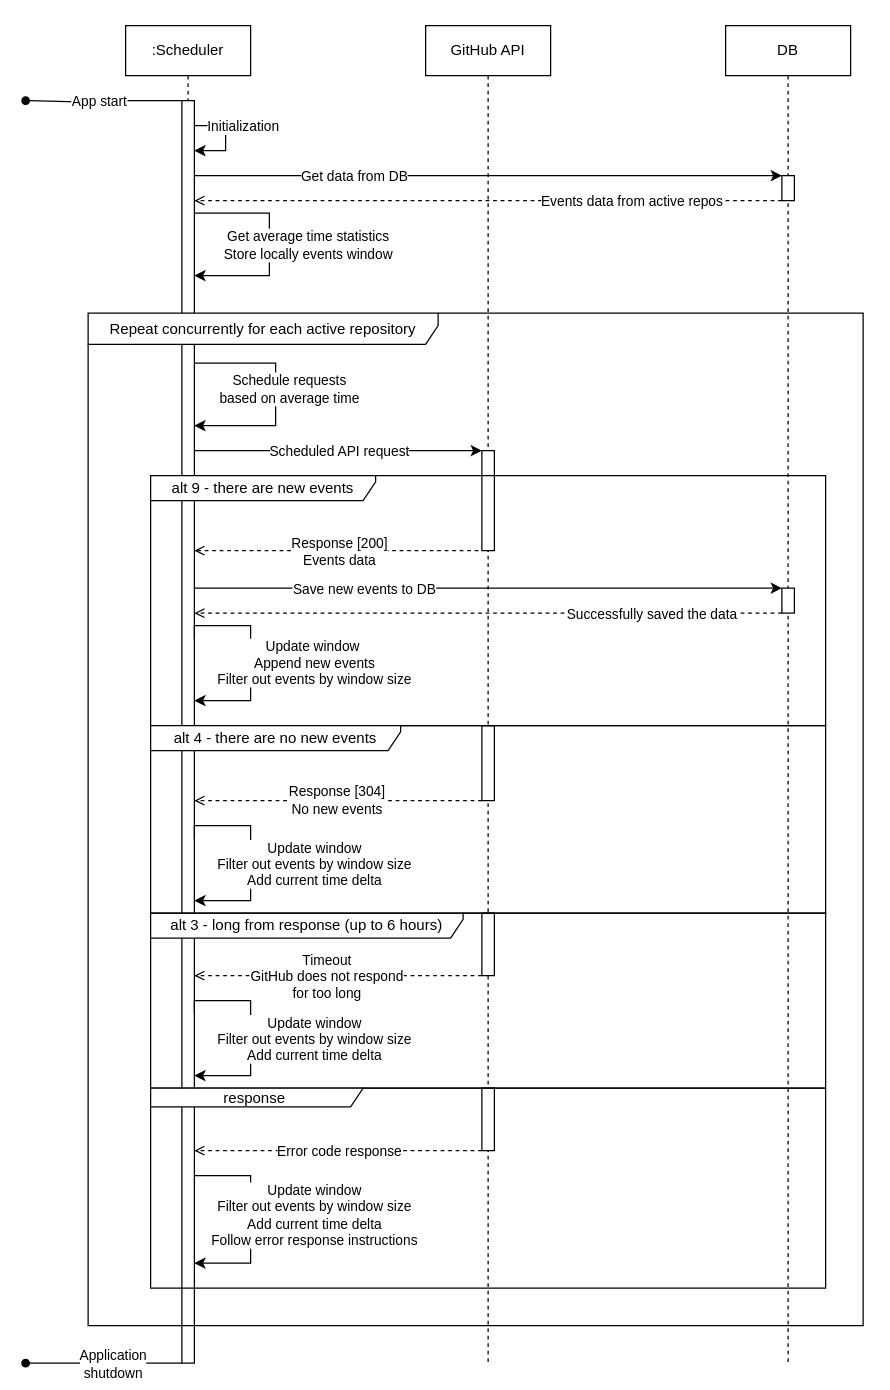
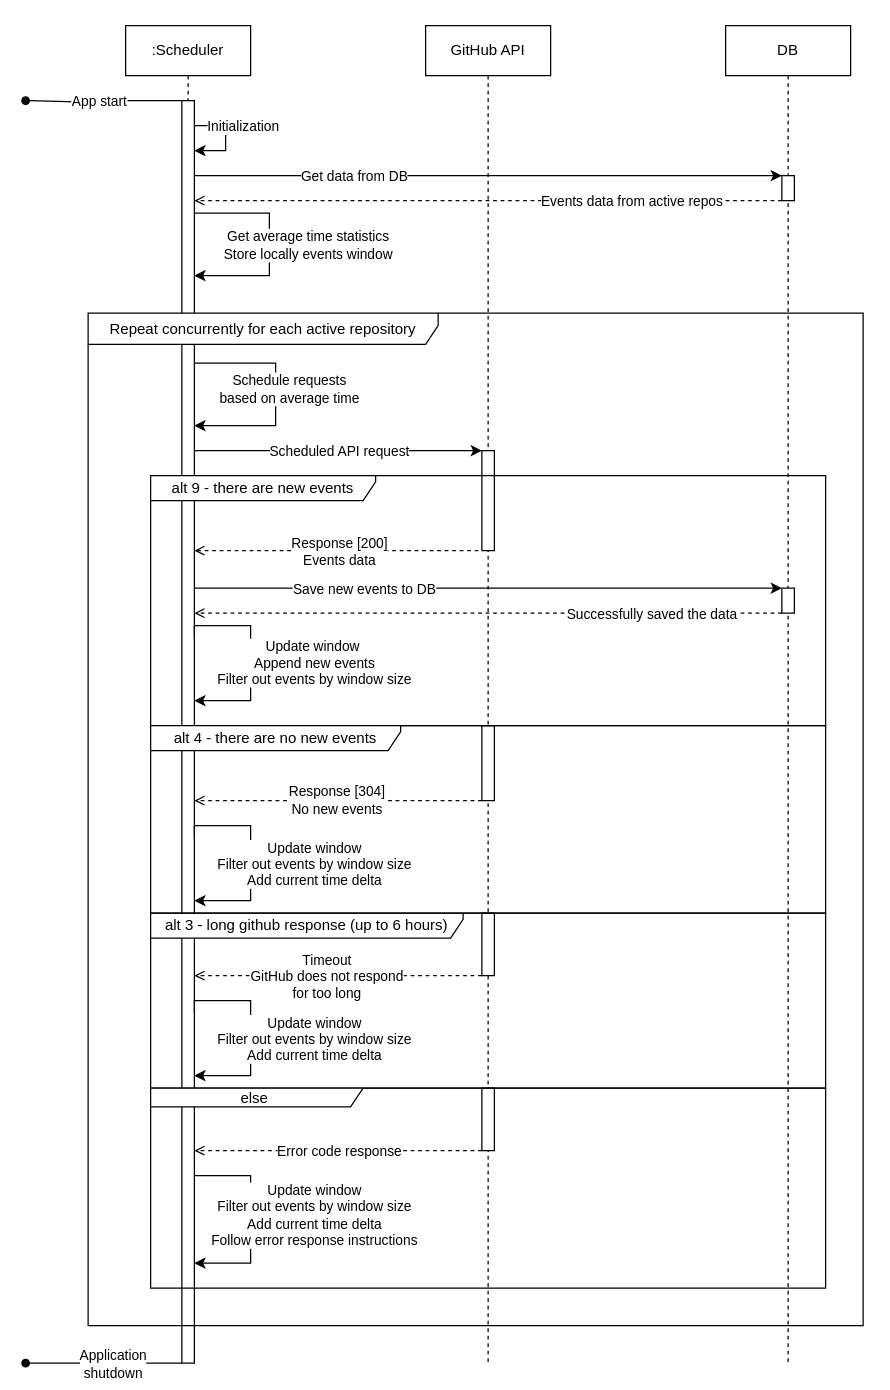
node "alt 3 - long from response (up to 6 hours)": label "alt 3 - long from response (up to 6 hours)" -> "alt 3 - long github response (up to 6 hours)"
node "response": label "response" -> "else"
